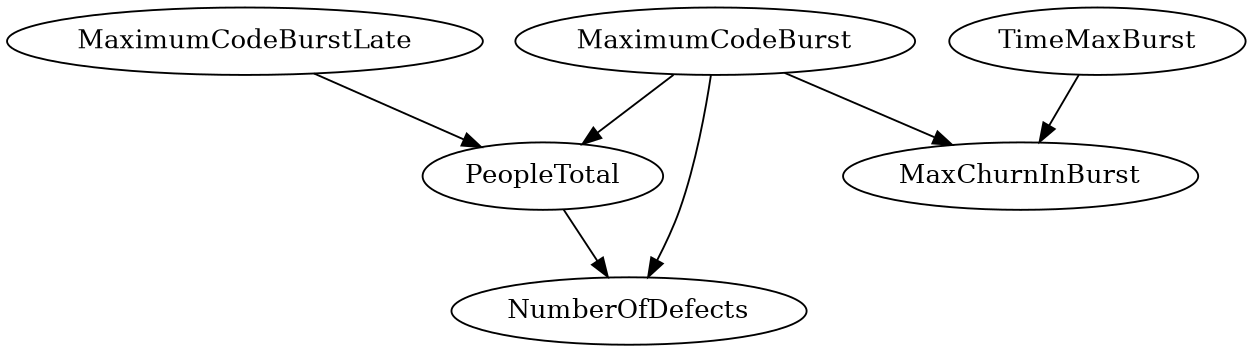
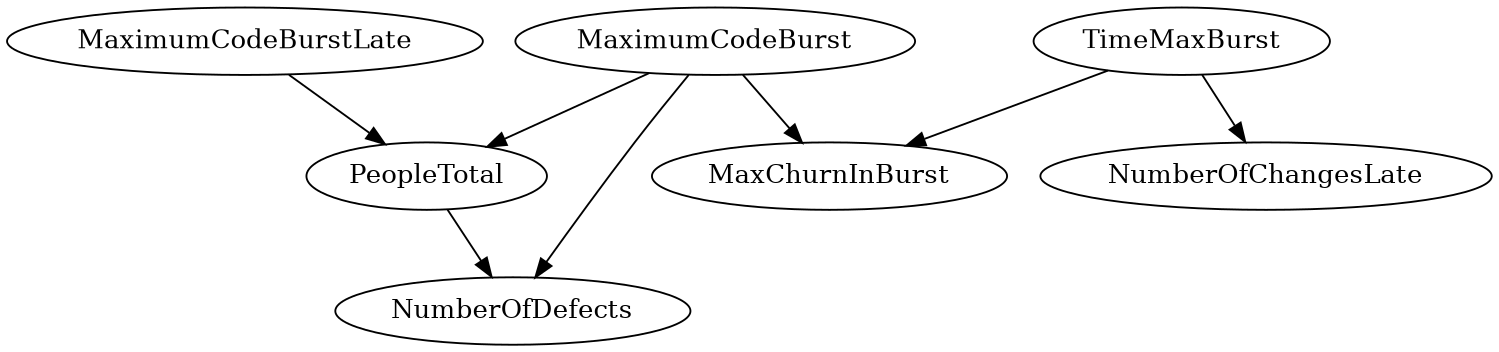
node "NumberOfChangesLate": added
